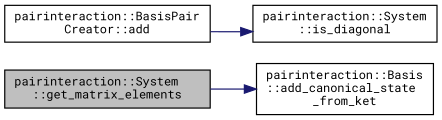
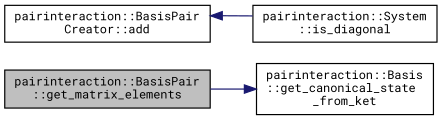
edge "pairinteraction::BasisPair Creator::add" -> "pairinteraction::System ::is_diagonal": reversed
node "pairinteraction::System ::get_matrix_elements": label "pairinteraction::System ::get_matrix_elements" -> "pairinteraction::BasisPair ::get_matrix_elements"
node "pairinteraction::Basis ::add_canonical_state _from_ket": label "pairinteraction::Basis ::add_canonical_state _from_ket" -> "pairinteraction::Basis ::get_canonical_state _from_ket"
